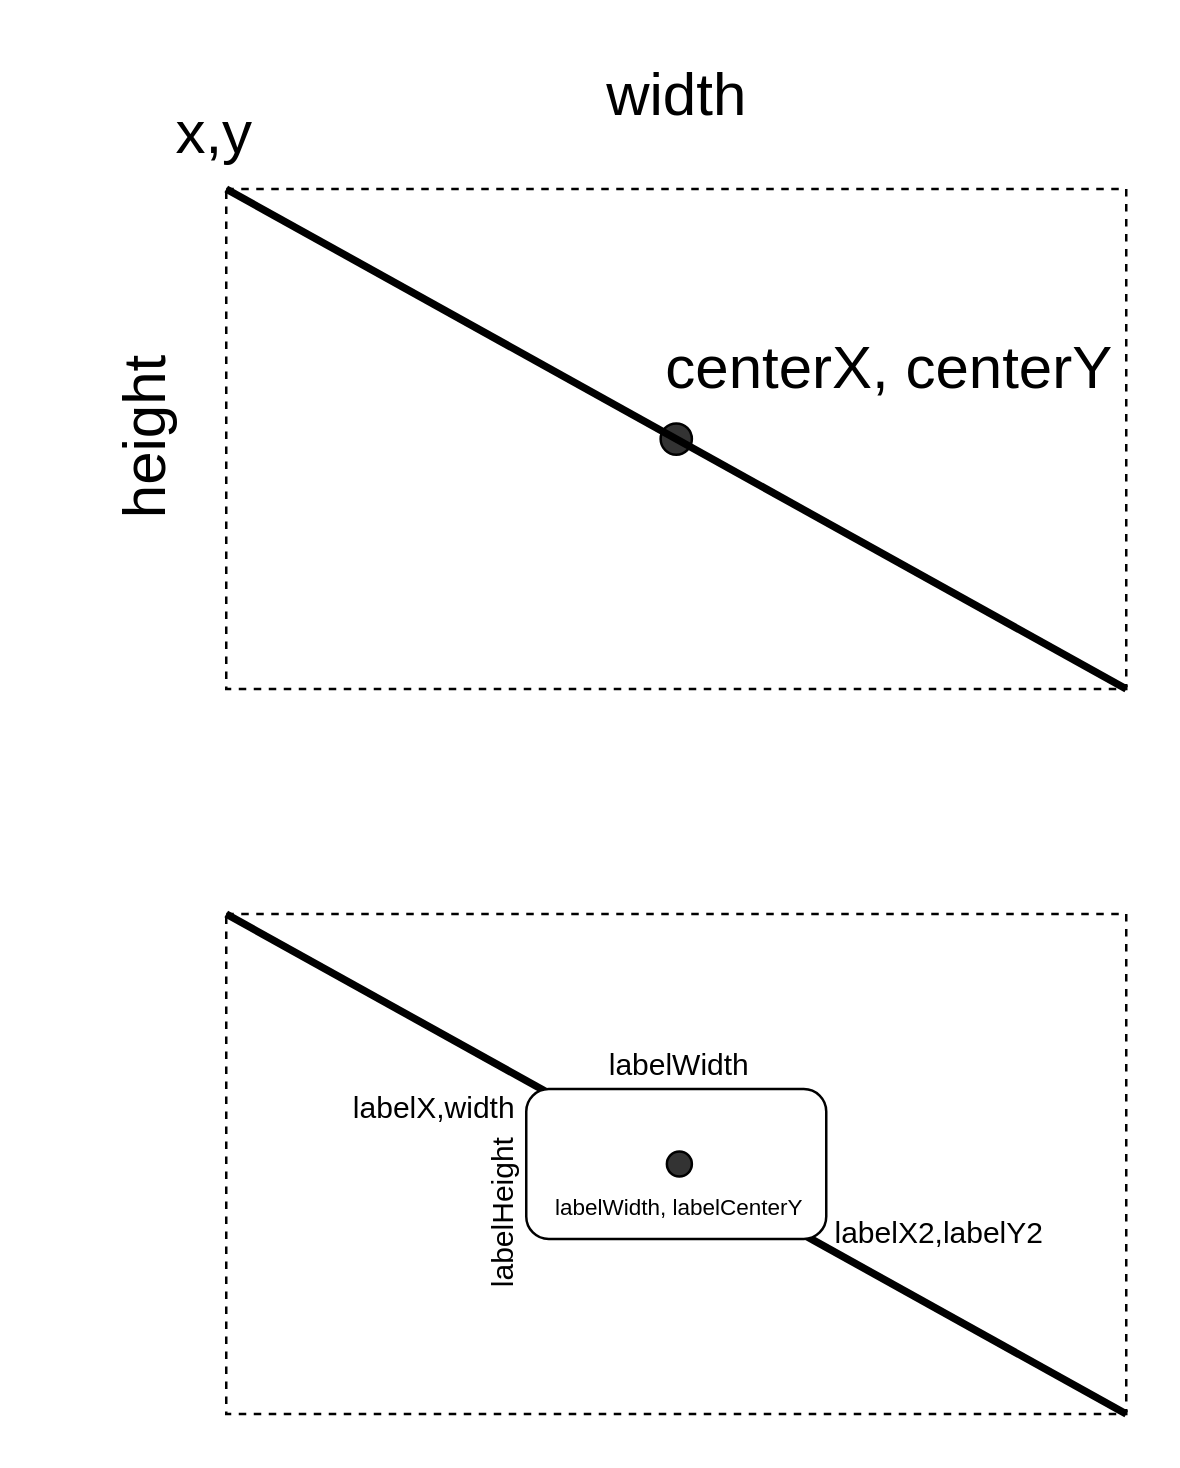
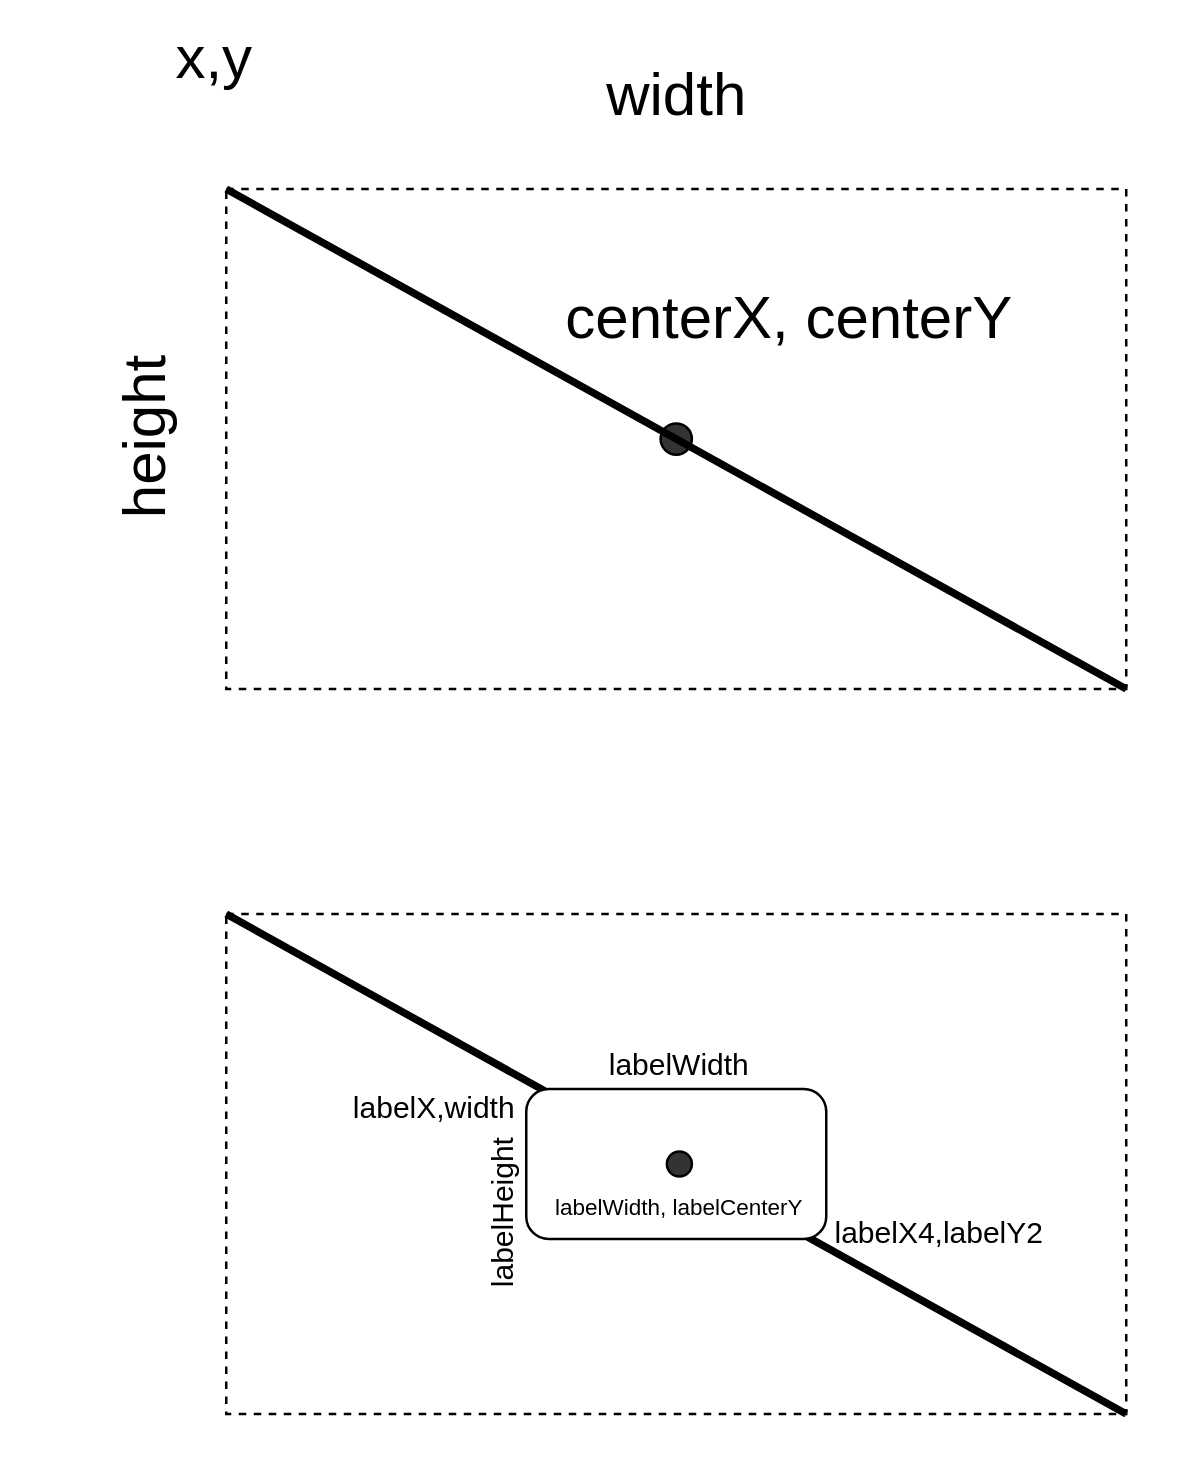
node "x,y": moved (214, 139) -> (214, 64)
node "centerX, centerY": moved (889, 373) -> (789, 323)
node "labelX2,labelY2": label "labelX2,labelY2" -> "labelX4,labelY2"
